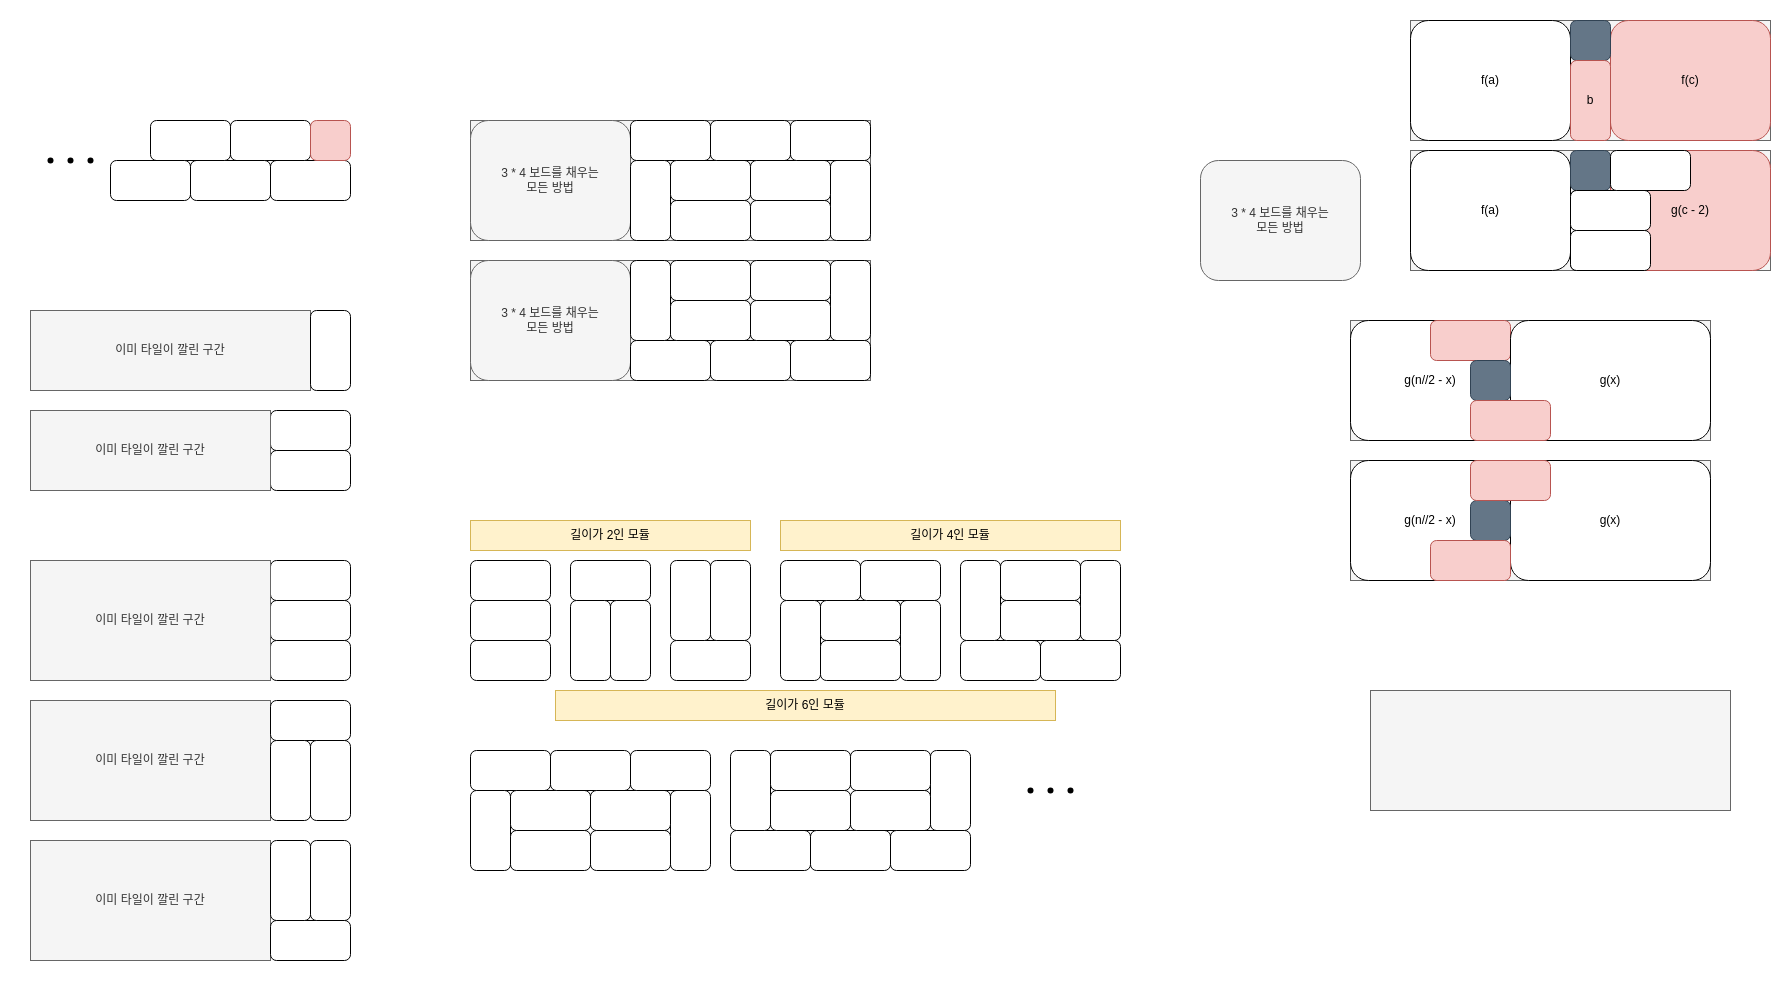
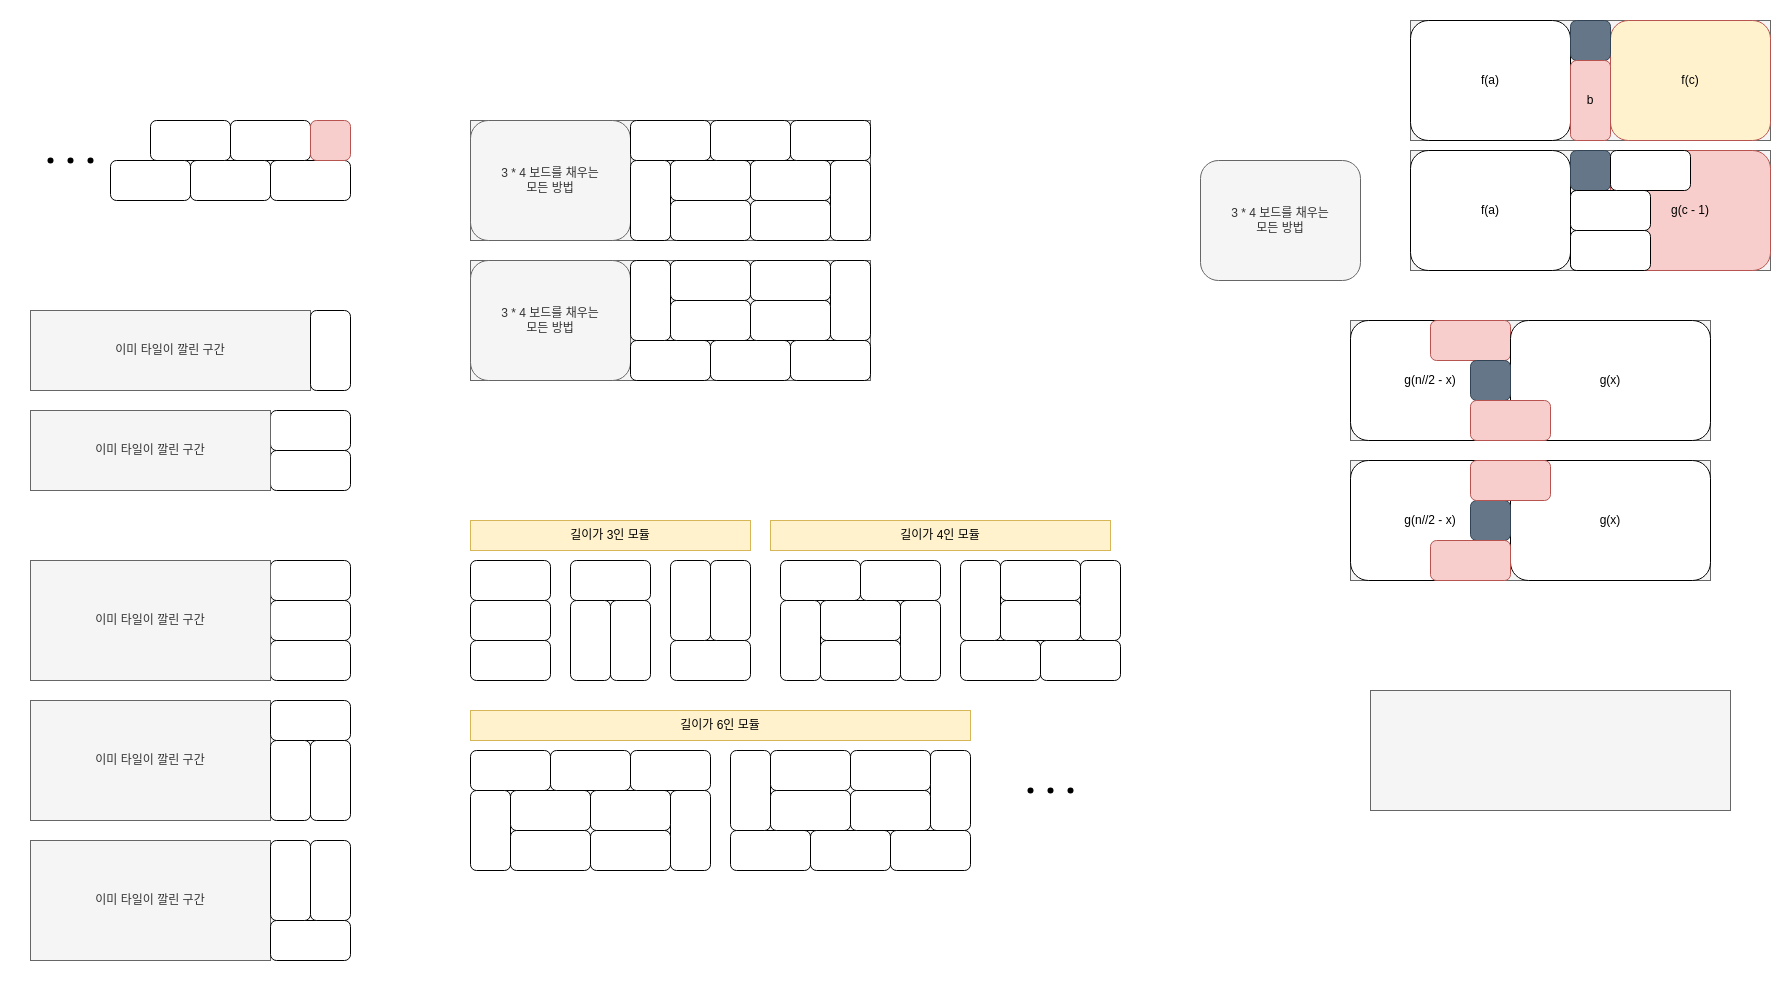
node "f(c)": fillcolor #f8cecc -> #fff2cc
node "g(c - 2)": label "g(c - 2)" -> "g(c - 1)"
node "길이가 2인 모듈": label "길이가 2인 모듈" -> "길이가 3인 모듈"
node "길이가 4인 모듈": moved (951, 536) -> (941, 536)
node "길이가 6인 모듈": moved (806, 706) -> (721, 726)
